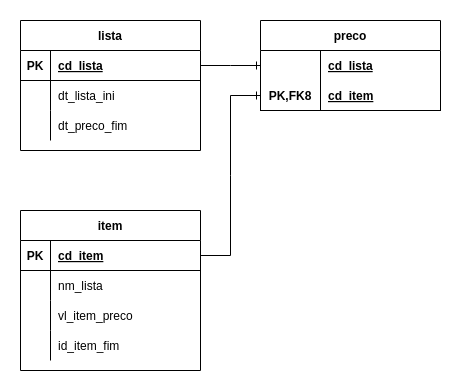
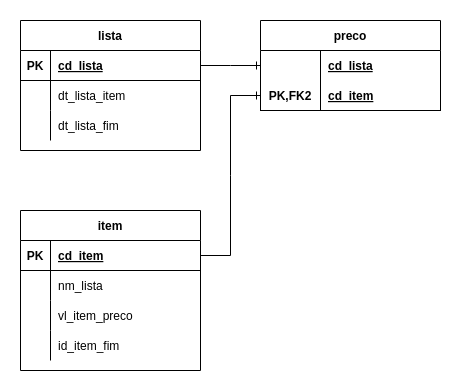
node "dt_lista_ini": label "dt_lista_ini" -> "dt_lista_item"
node "PK,FK8": label "PK,FK8" -> "PK,FK2"
node "dt_preco_fim": label "dt_preco_fim" -> "dt_lista_fim"
